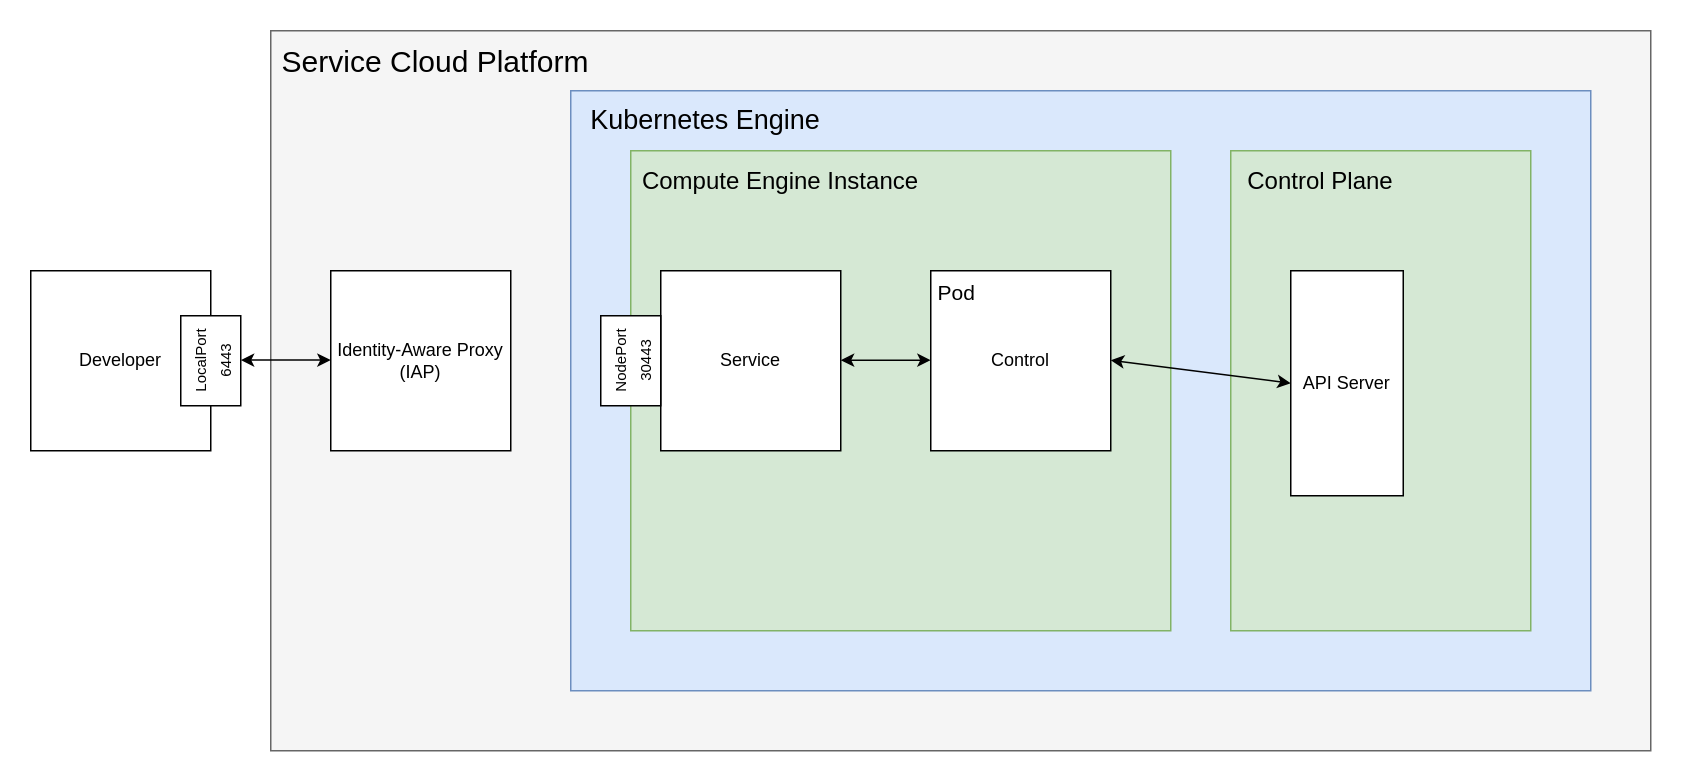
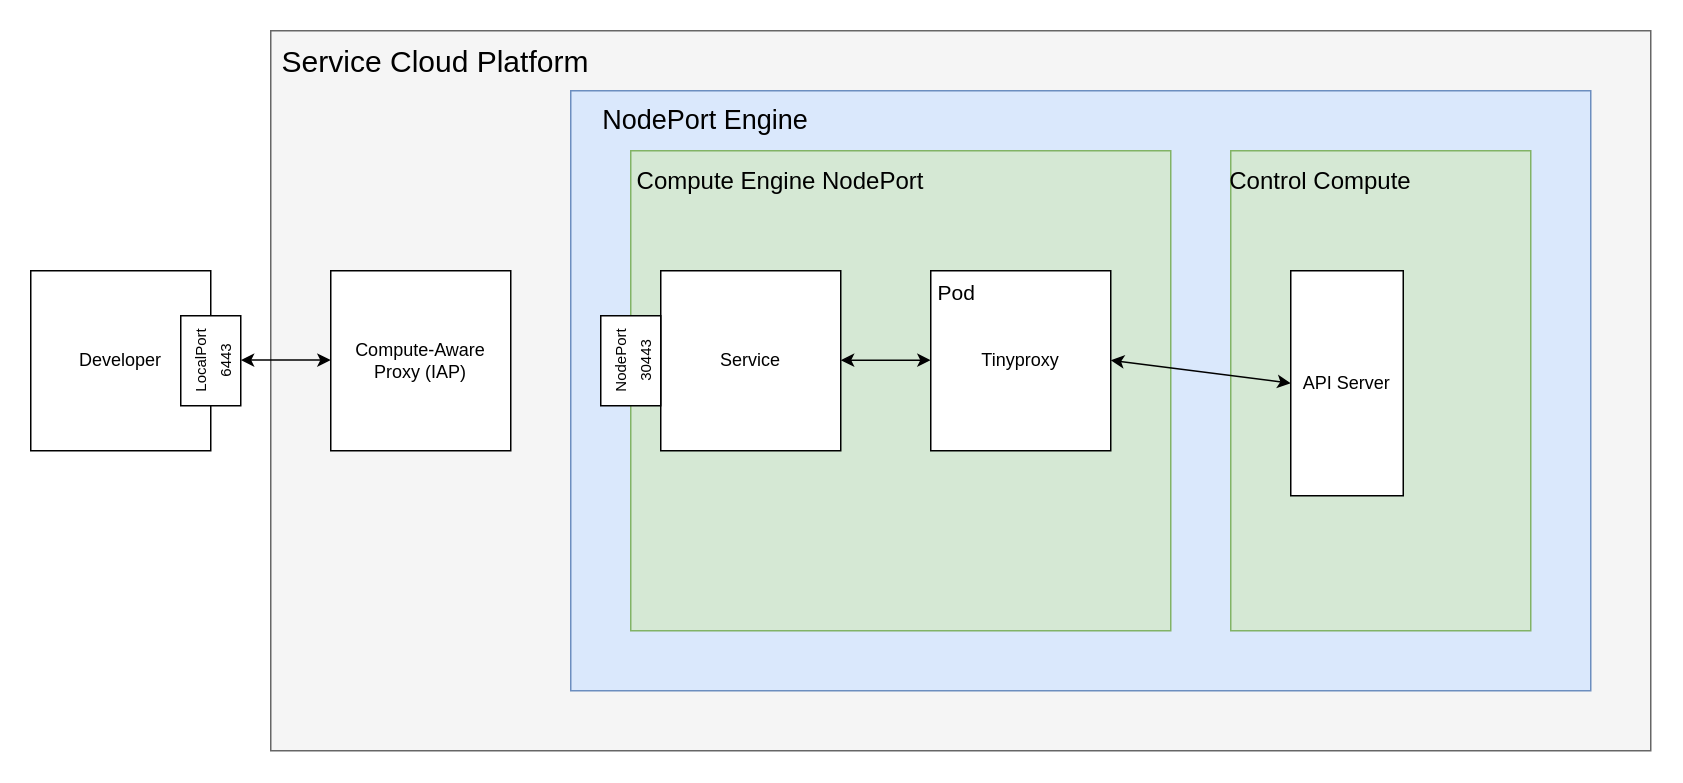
node "Kubernetes Engine": label "Kubernetes Engine" -> "NodePort Engine"
node "Compute Engine Instance": label "Compute Engine Instance" -> "Compute Engine NodePort"
node "Control Plane": label "Control Plane" -> "Control Compute"
node "Identity-Aware Proxy (IAP)": label "Identity-Aware Proxy (IAP)" -> "Compute-Aware Proxy (IAP)"
node "Control": label "Control" -> "Tinyproxy"
